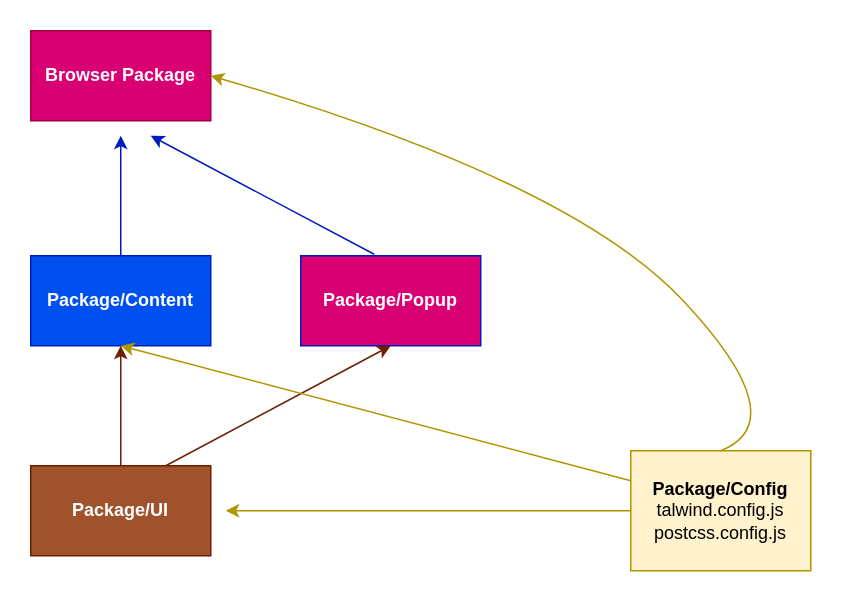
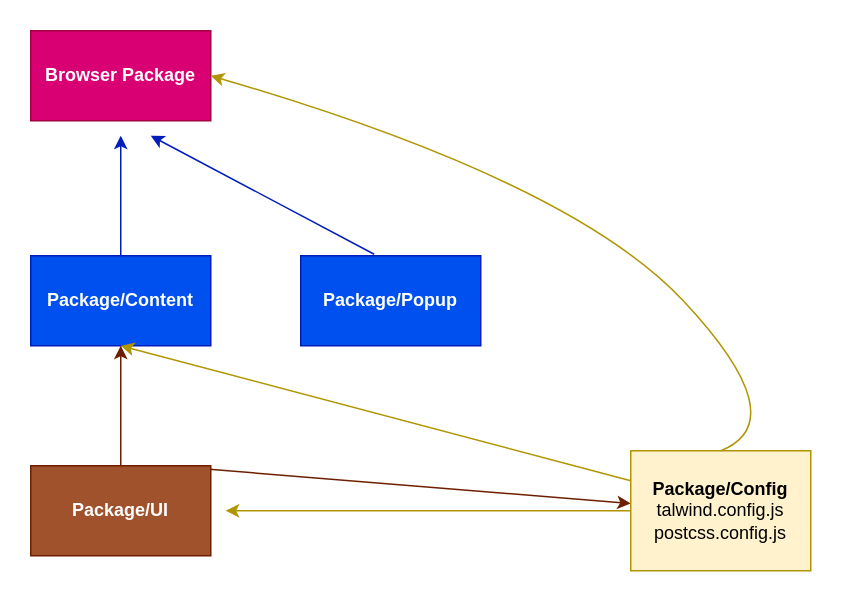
node "Package/Popup": fillcolor #d80073 -> #0050ef
edge "Package/UI" -> "Package/Popup": now "Package/UI" -> "Package/Config talwind.config.js postcss.config.js"
